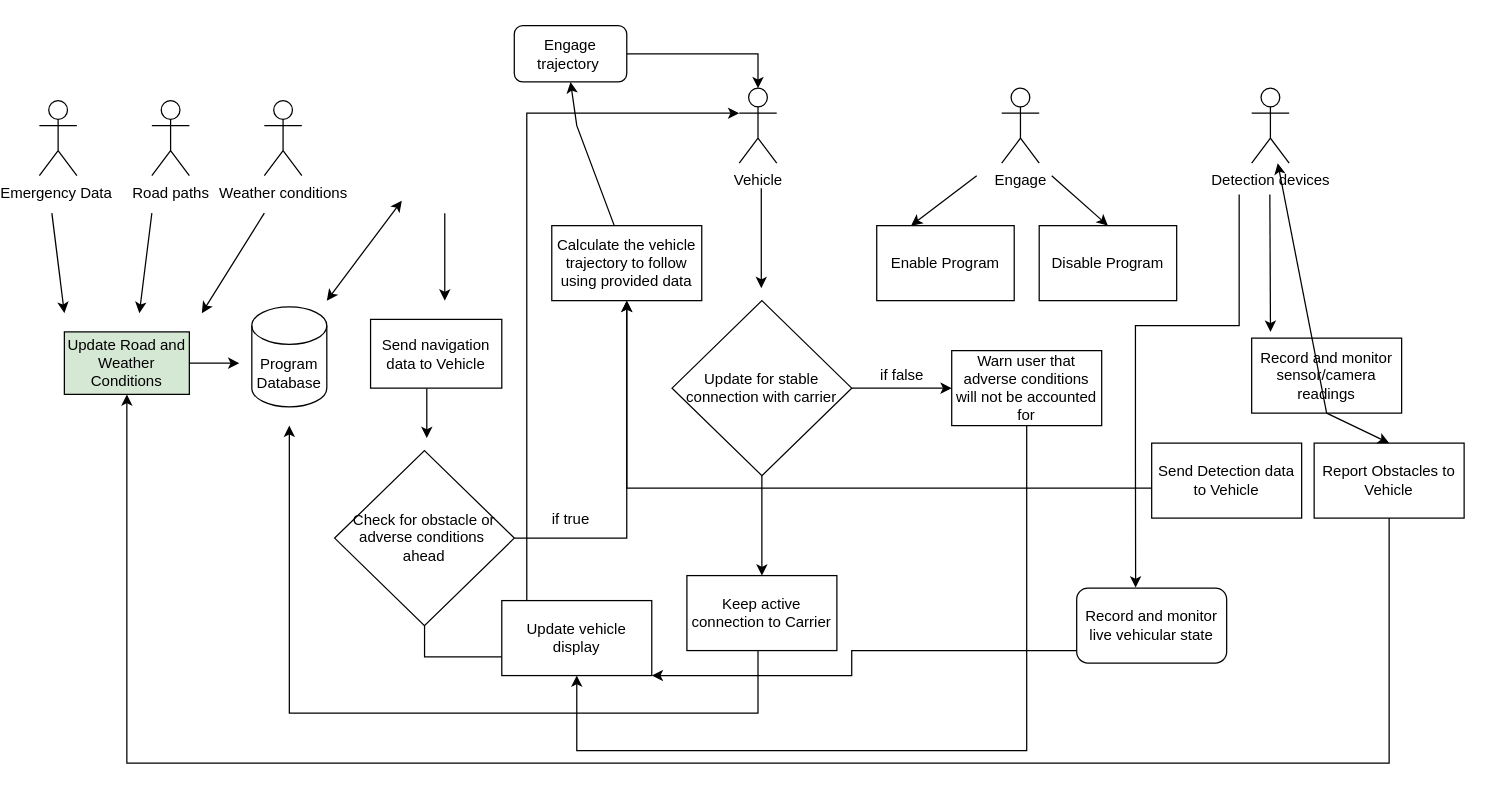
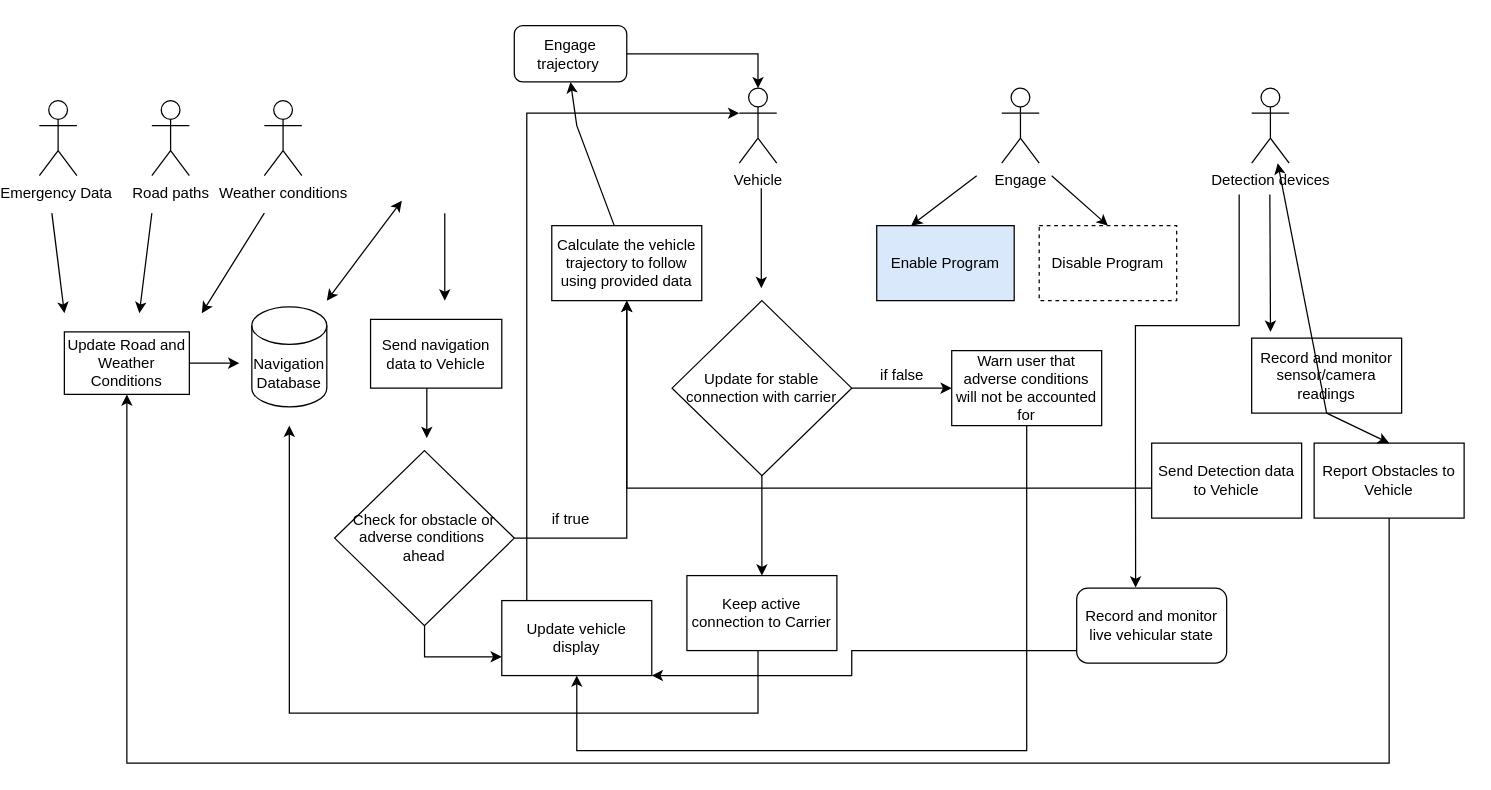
node "Enable Program": fillcolor #ffffff -> #dae8fc
node "Disable Program": style solid -> dashed
node "Update Road and Weather Conditions": fillcolor #d5e8d4 -> #ffffff
node "Program Database": label "Program Database" -> "Navigation Database"
edge "Check for obstacle or adverse conditions ahead" -- "Update vehicle display": arrowhead none -> classic
